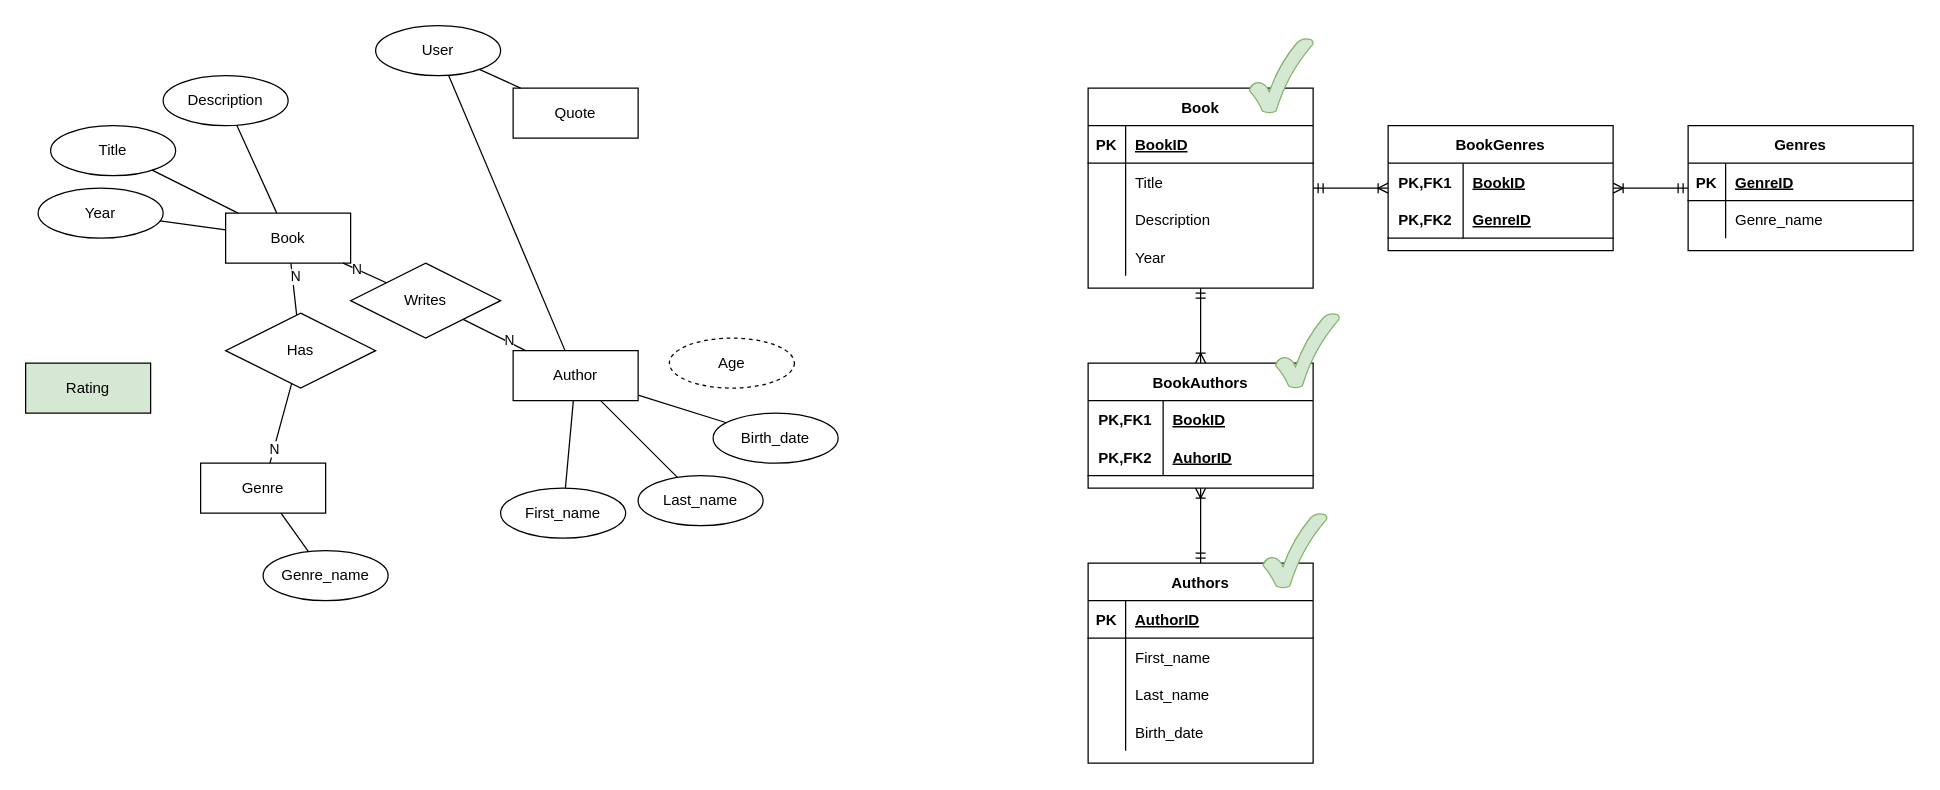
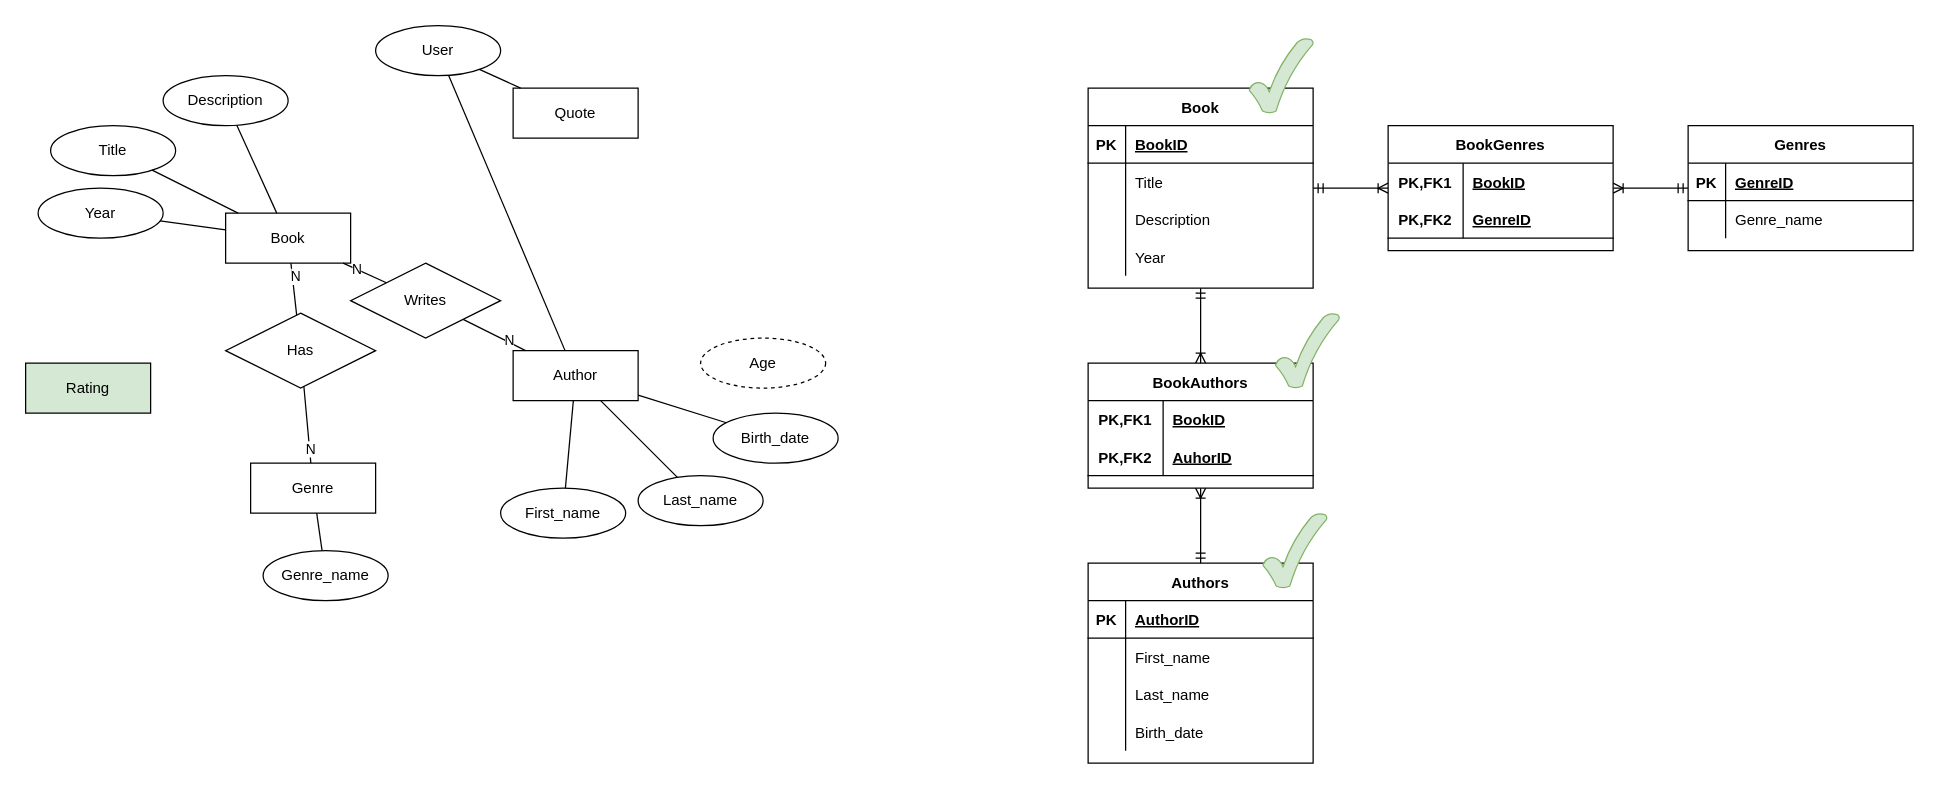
node "Age": moved (732, 363) -> (763, 363)
node "Genre": moved (263, 488) -> (313, 488)
